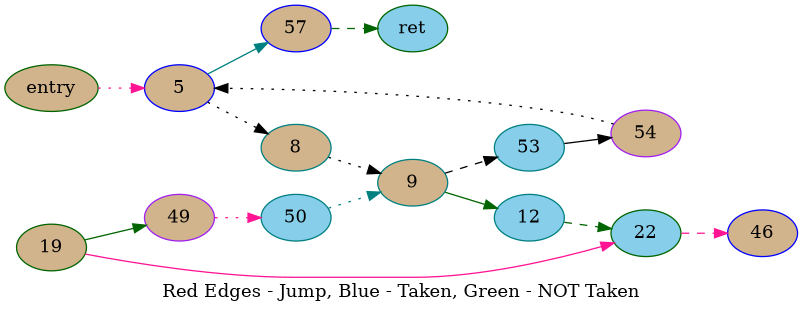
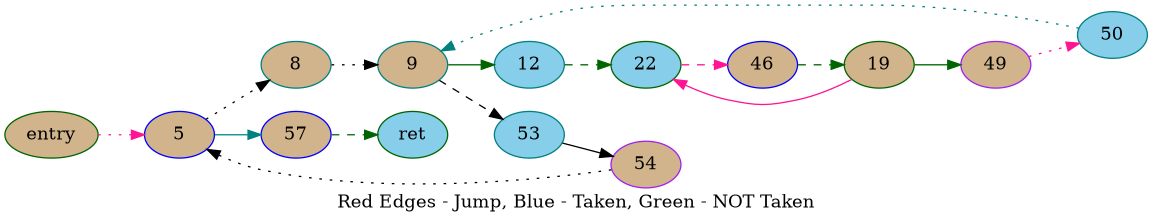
edge "46" -- "19": added
